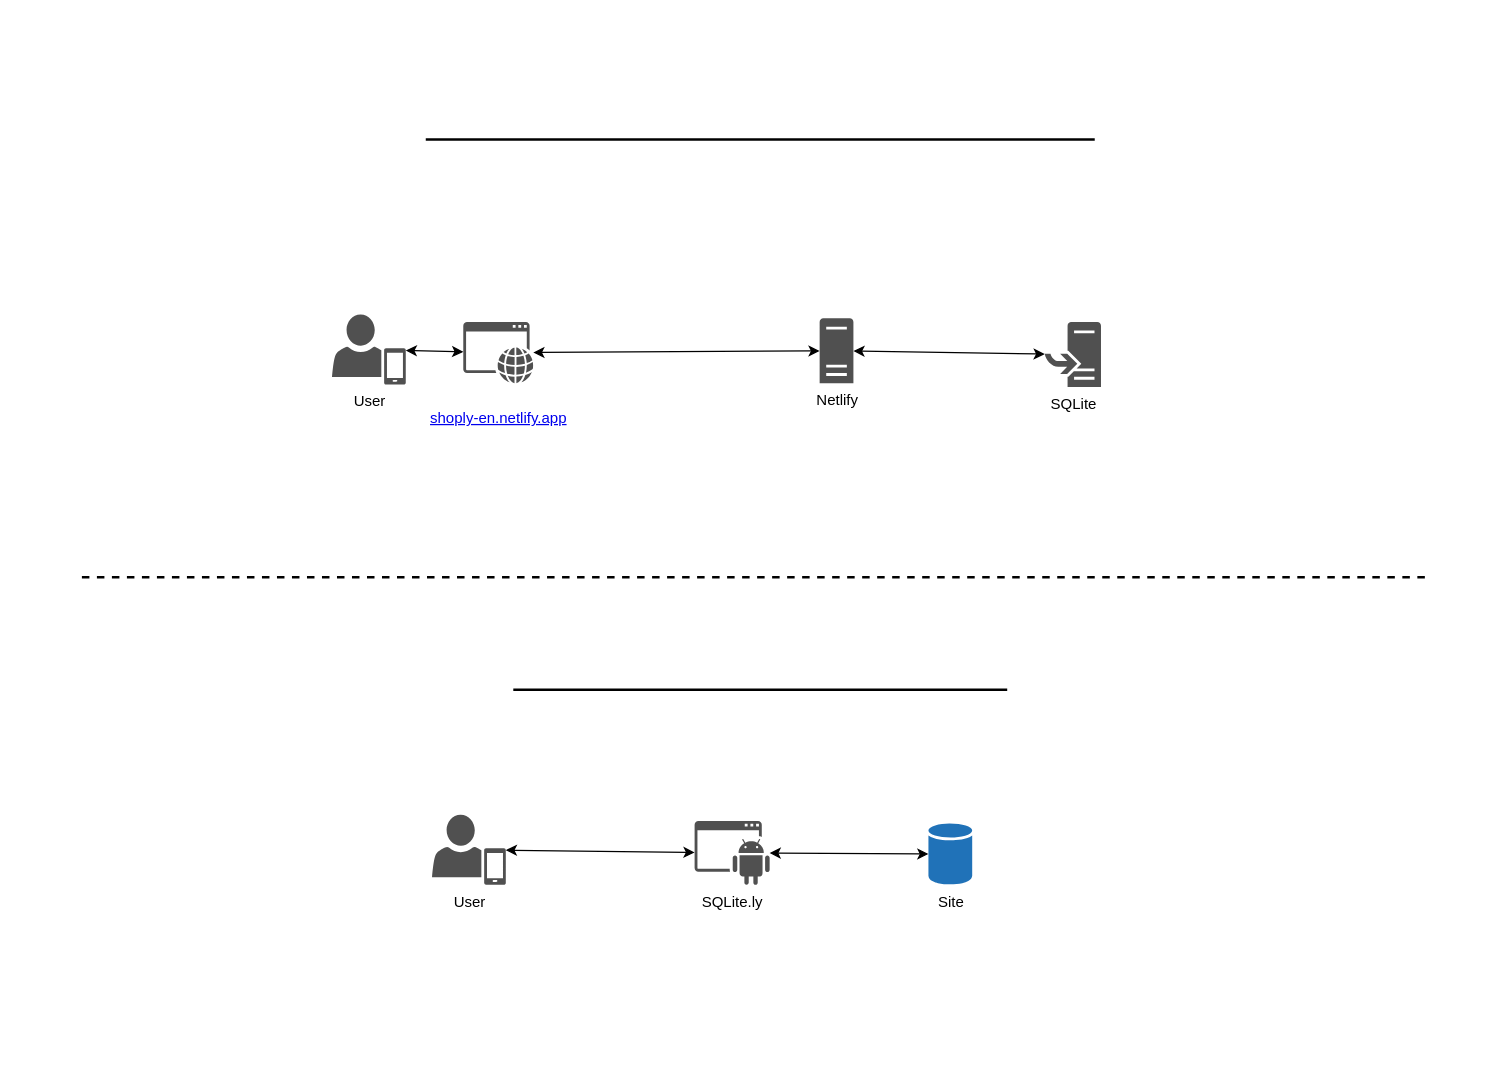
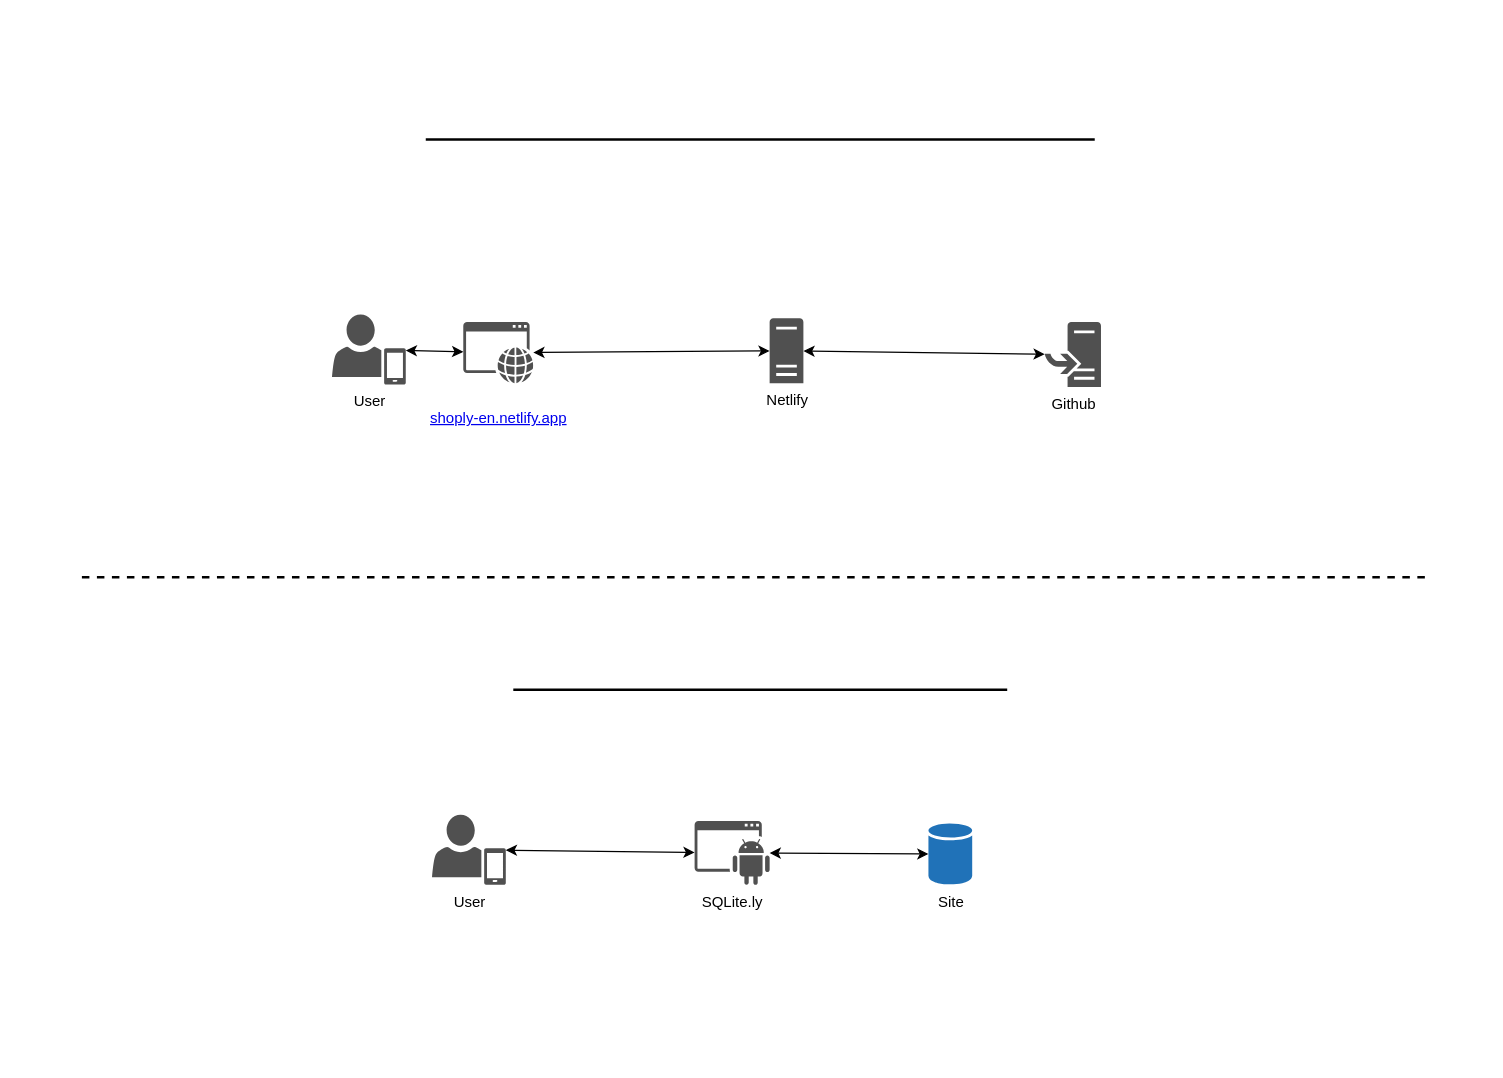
node "Netlify": moved (836, 351) -> (786, 351)
node "SQLite": label "SQLite" -> "Github"
